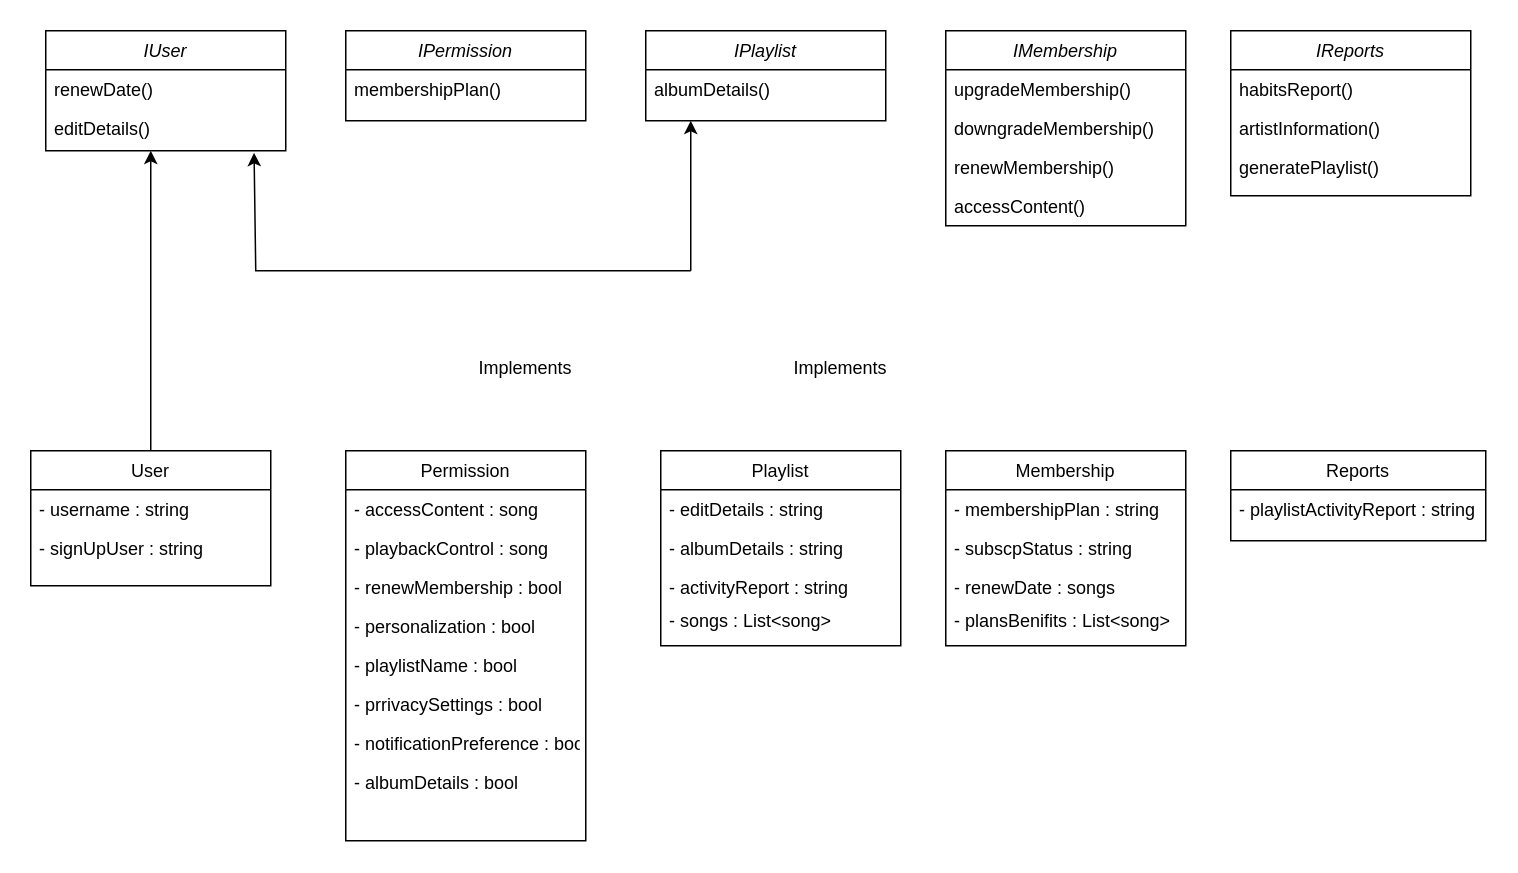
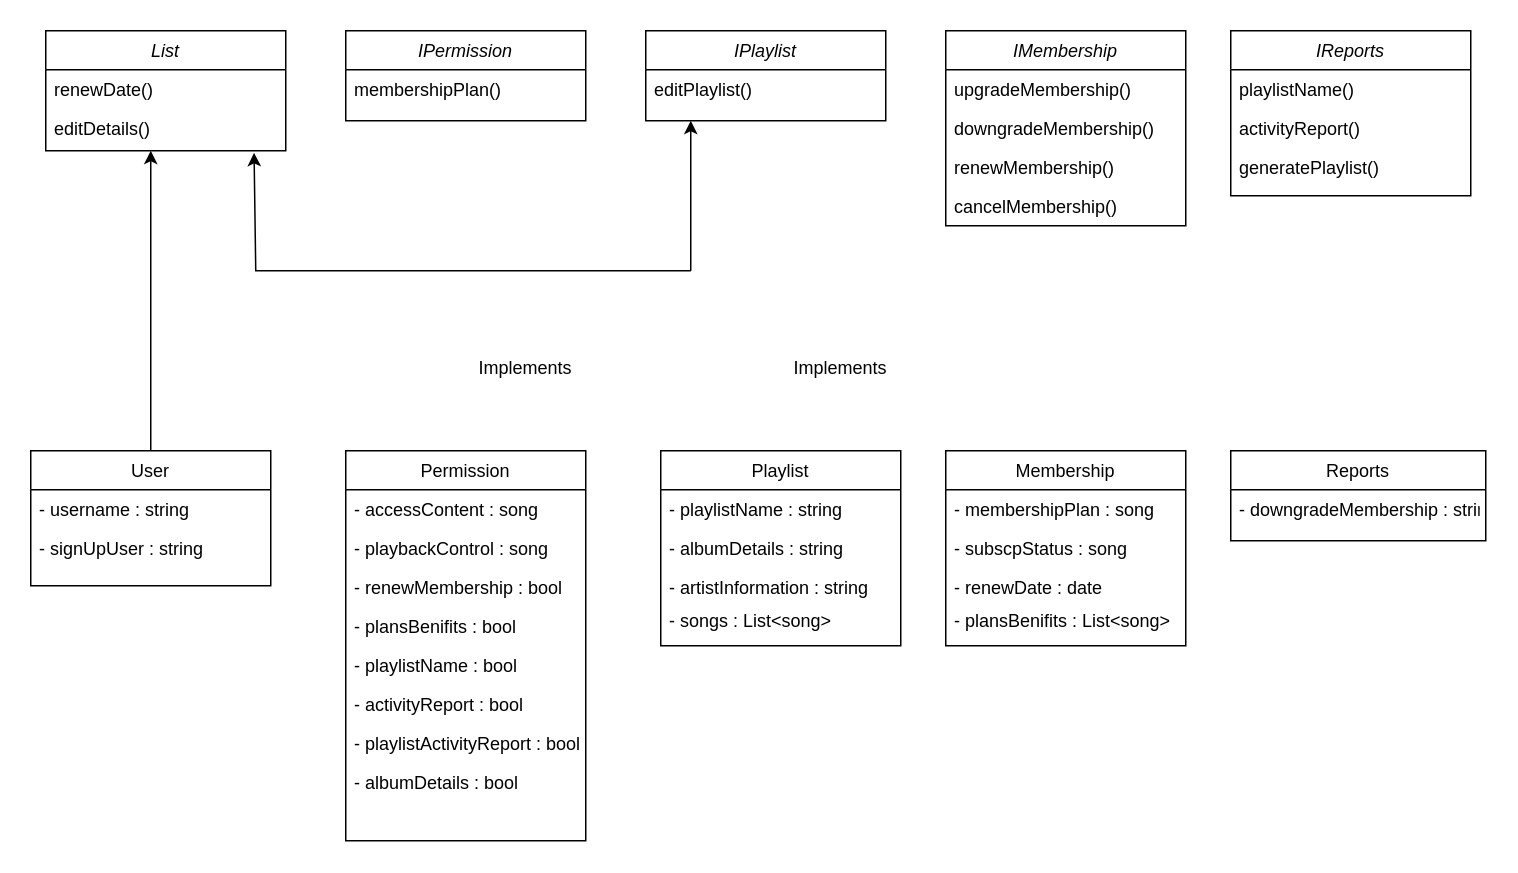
node "IUser": label "IUser" -> "List"
node "albumDetails()": label "albumDetails()" -> "editPlaylist()"
node "habitsReport()": label "habitsReport()" -> "playlistName()"
node "artistInformation()": label "artistInformation()" -> "activityReport()"
node "accessContent()": label "accessContent()" -> "cancelMembership()"
node "- editDetails : string": label "- editDetails : string" -> "- playlistName : string"
node "- membershipPlan : string": label "- membershipPlan : string" -> "- membershipPlan : song"
node "- playlistActivityReport : string": label "- playlistActivityReport : string" -> "- downgradeMembership : string"
node "- subscpStatus : string": label "- subscpStatus : string" -> "- subscpStatus : song"
node "- activityReport : string": label "- activityReport : string" -> "- artistInformation : string"
node "- renewDate : songs": label "- renewDate : songs" -> "- renewDate : date"
node "- personalization : bool": label "- personalization : bool" -> "- plansBenifits : bool"
node "- prrivacySettings : bool": label "- prrivacySettings : bool" -> "- activityReport : bool"
node "- notificationPreference : bool": label "- notificationPreference : bool" -> "- playlistActivityReport : bool"
